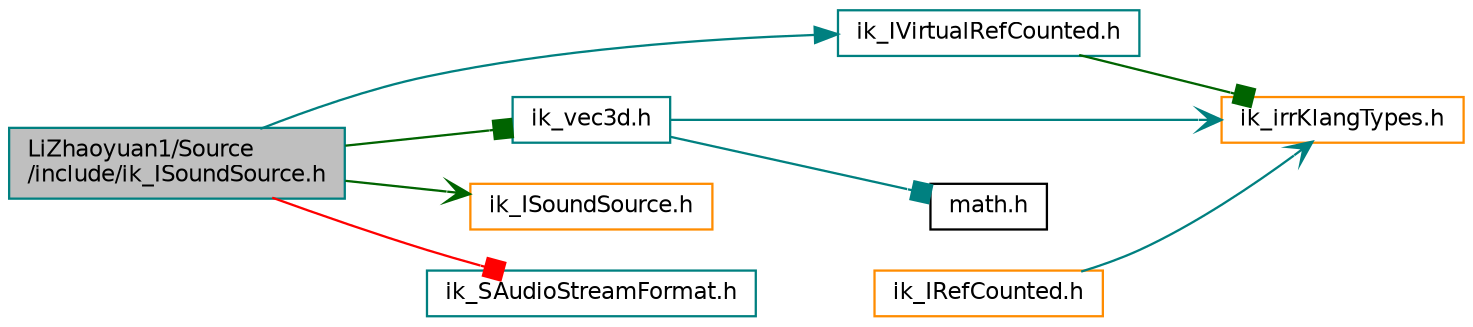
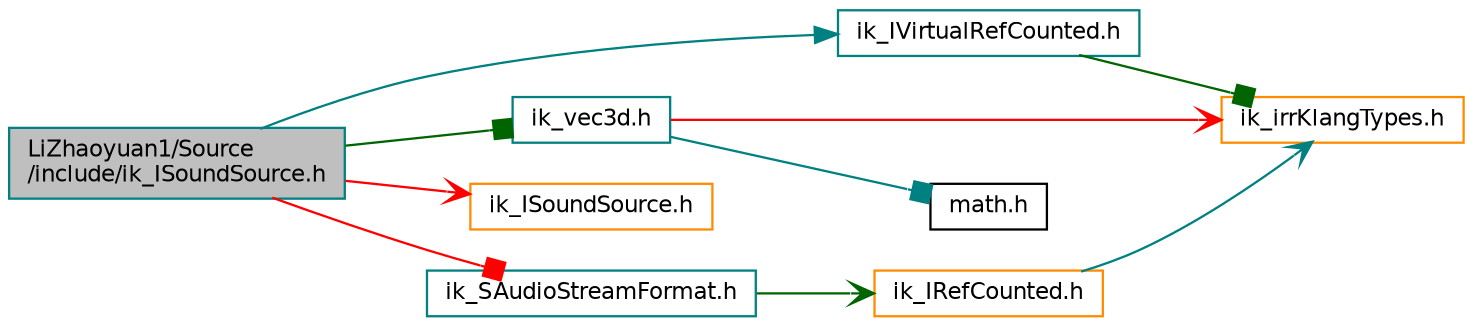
edge "ik_vec3d.h" -> "ik_irrKlangTypes.h": color teal -> red
edge "LiZhaoyuan1/Source /include/ik_ISoundSource.h" -> "ik_ISoundSource.h": color darkgreen -> red
edge "ik_SAudioStreamFormat.h" -> "ik_IRefCounted.h": added
